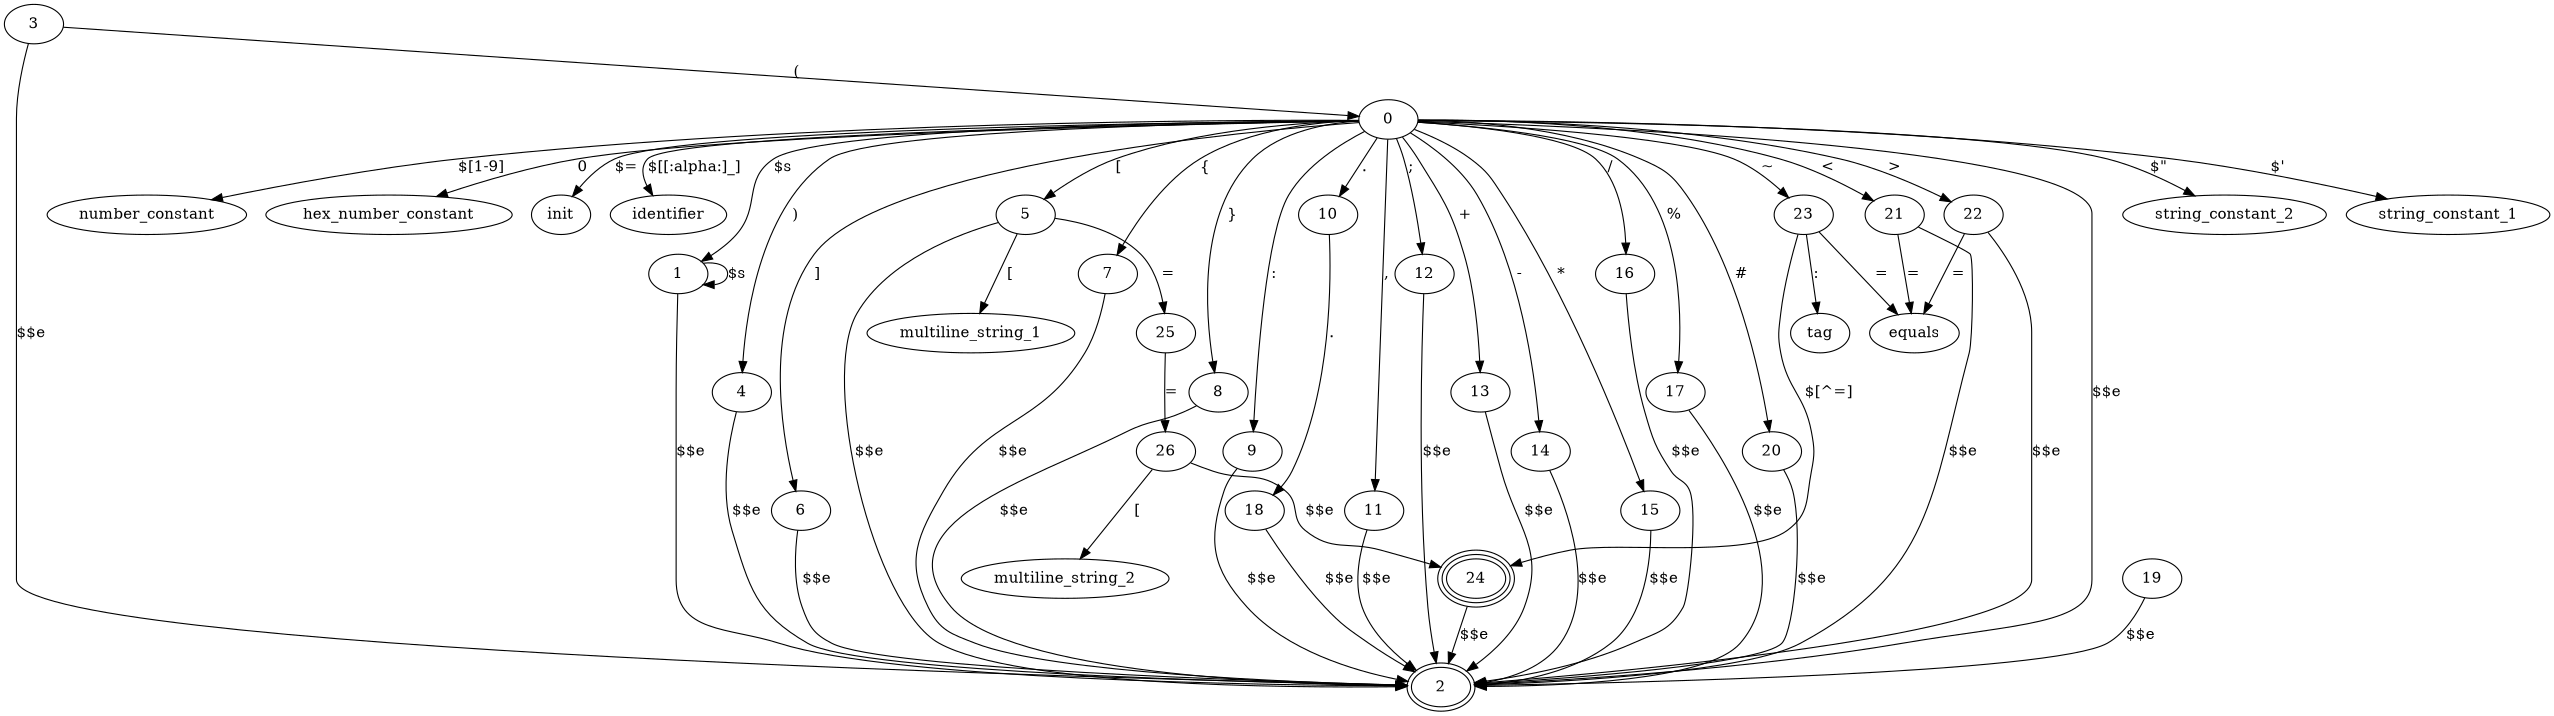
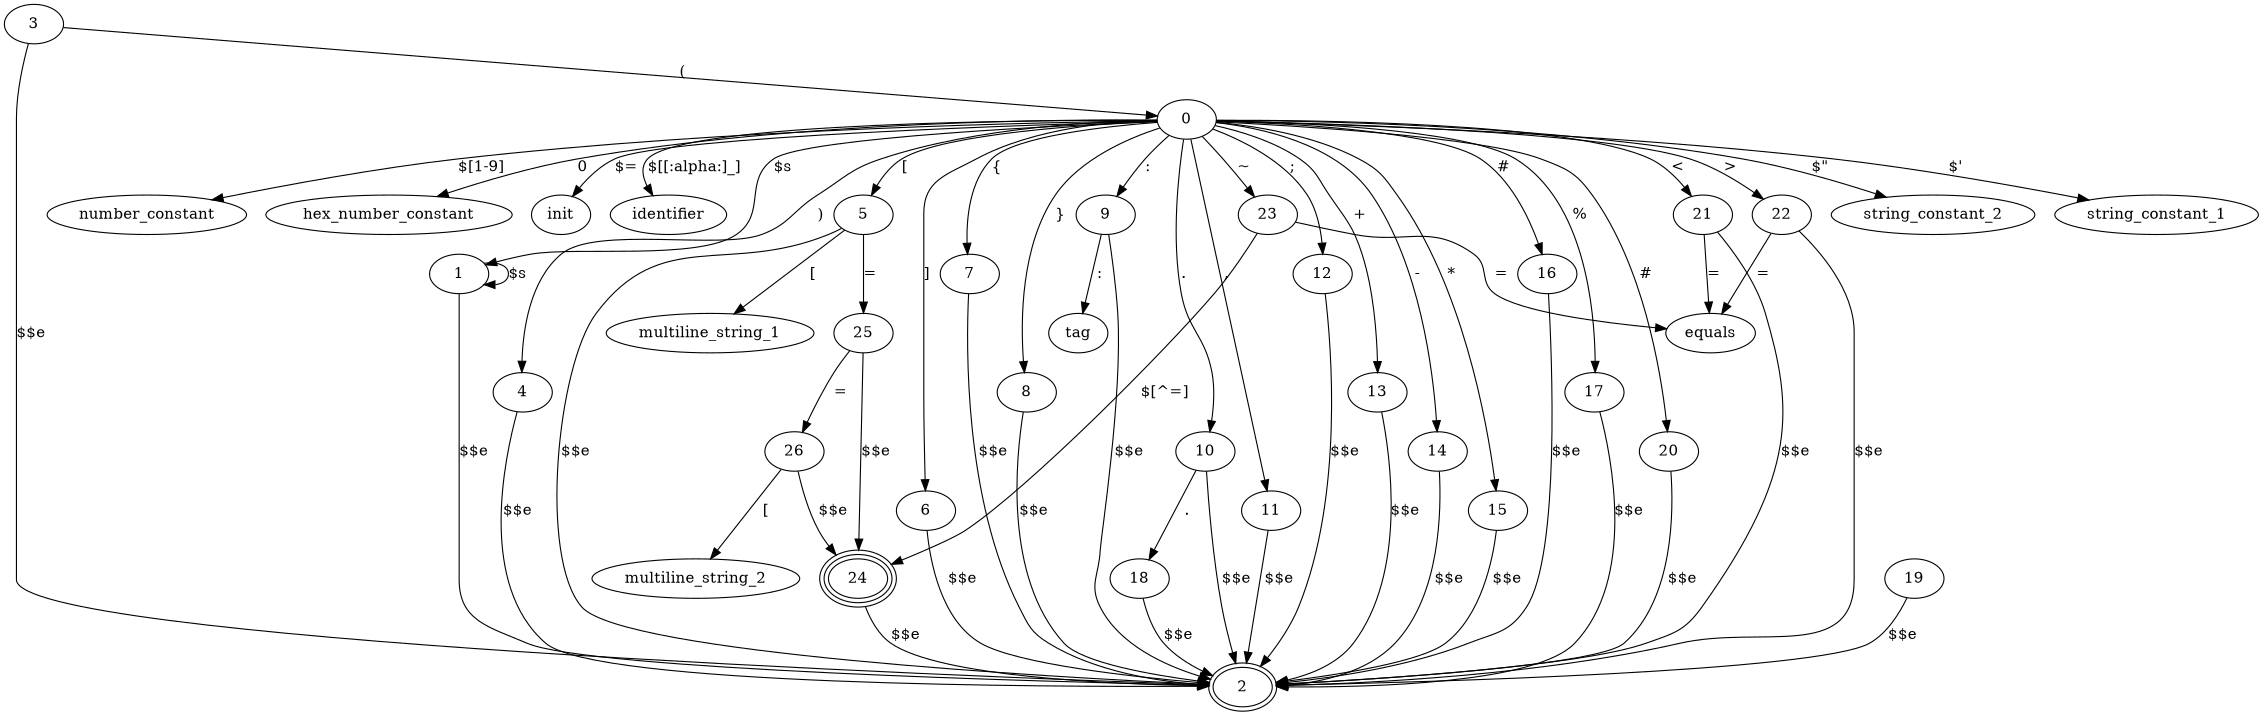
edge "0" -> "16": label "/" -> "#"
edge "23" -> "tag": now "9" -> "tag"
edge "0" -> "2": now "10" -> "2"
edge "25" -> "24": added, label "$$e"
